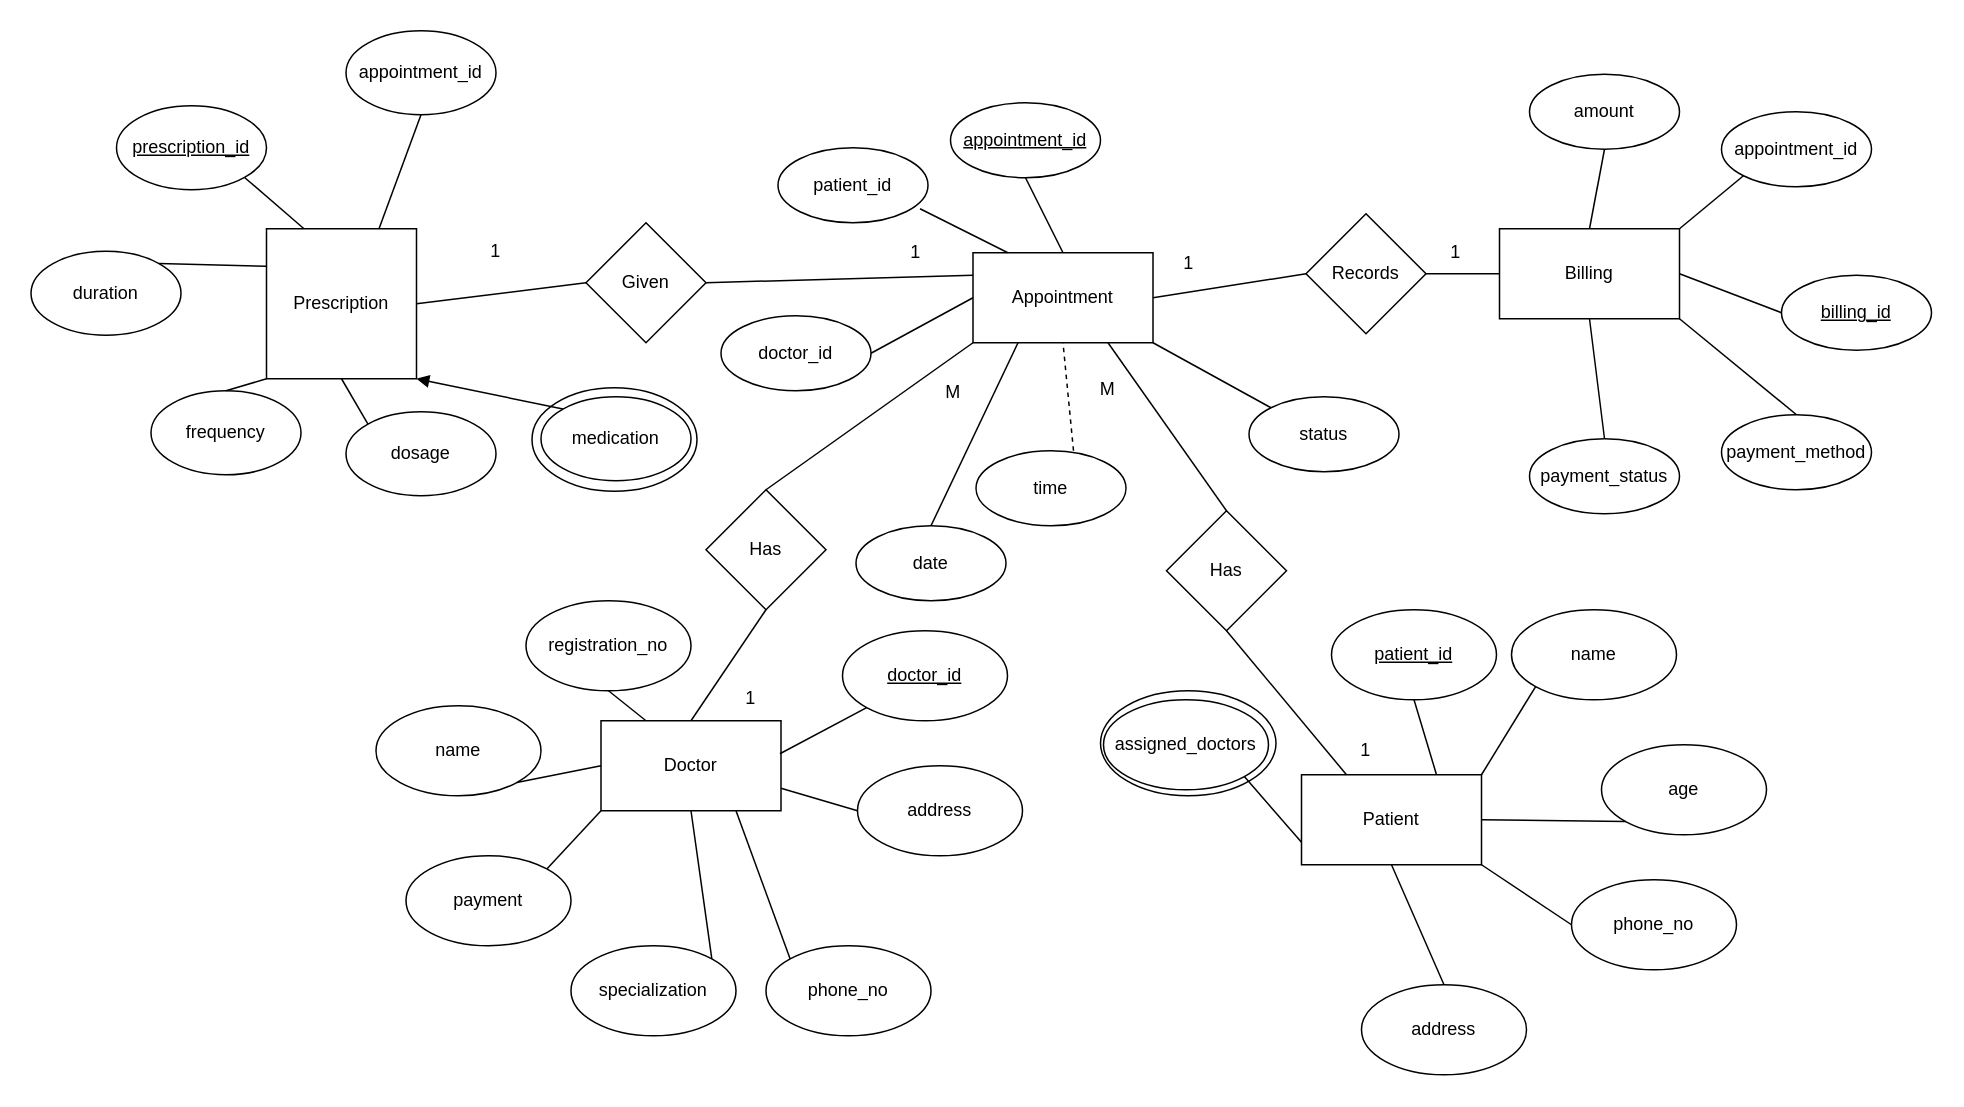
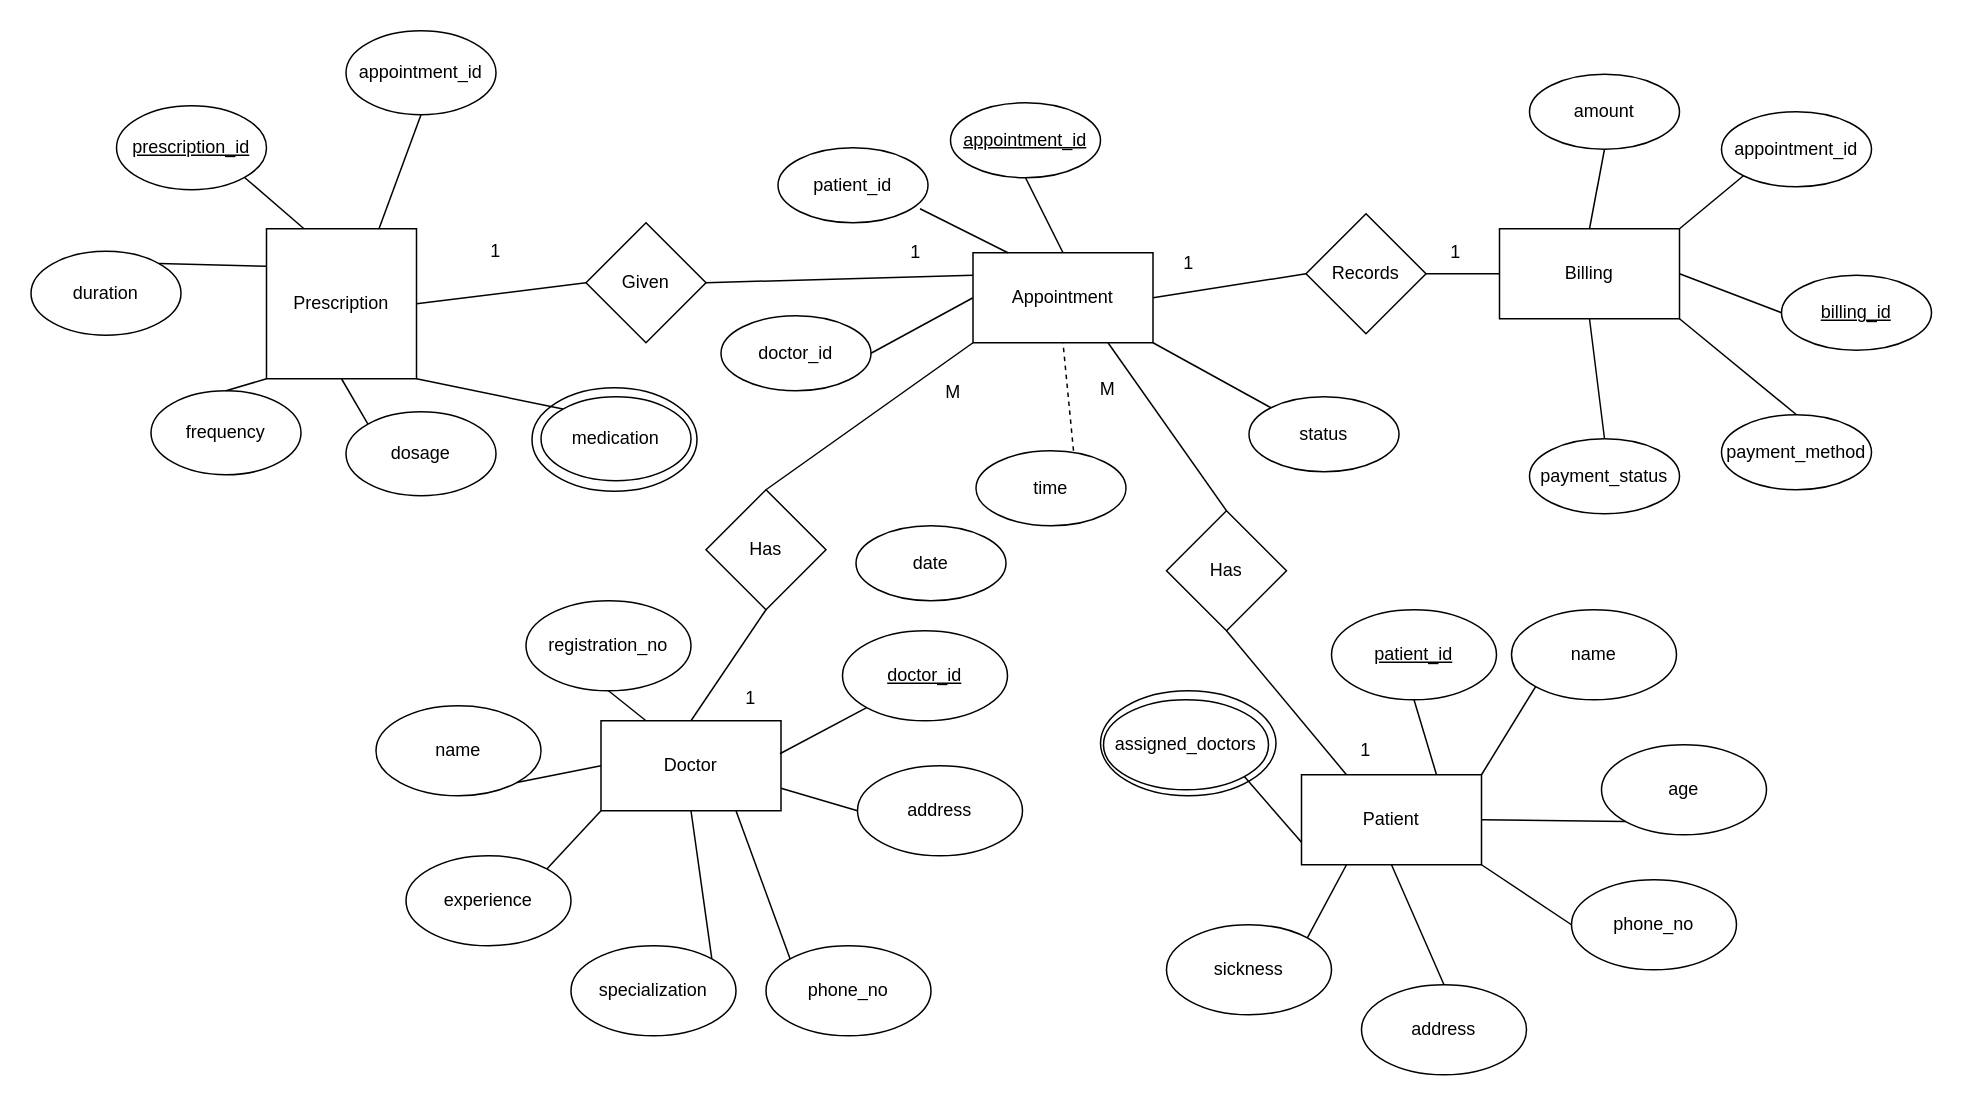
edge "medication" -> "Prescription": arrowhead block -> none
edge "Appointment" -- "date": removed
node "payment": label "payment" -> "experience"
edge "Patient" -- "sickness": added
node "sickness": added
